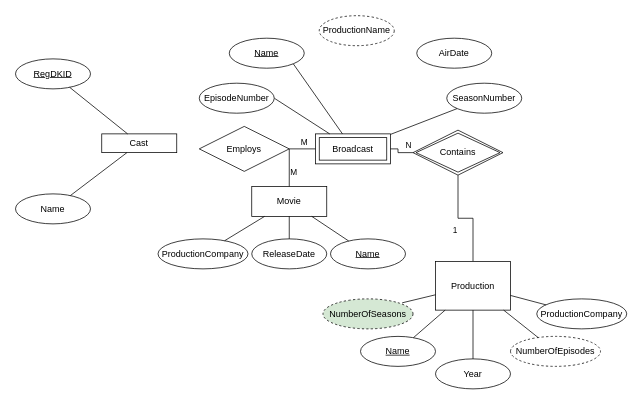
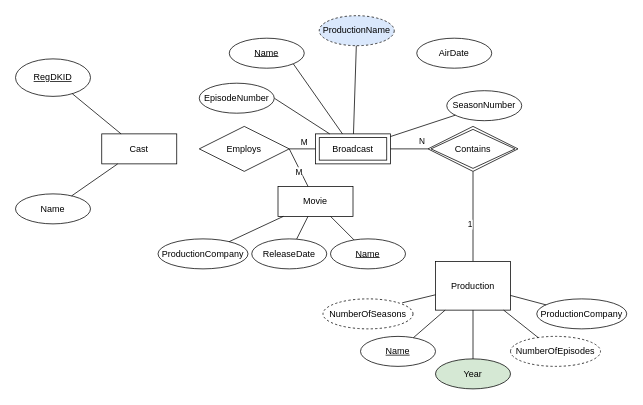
node "ProductionName": fillcolor #ffffff -> #dae8fc
node "RegDKID": size 75x30 -> 75x38
edge "ProductionName" -- "Broadcast": added
node "SeasonNumber": moved (484, 98) -> (484, 106)
node "Cast": size 75x19 -> 75x30
node "Contains": moved (458, 153) -> (473, 149)
node "Movie": moved (289, 201) -> (315, 201)
node "NumberOfSeasons": fillcolor #d5e8d4 -> #ffffff
node "Year": fillcolor #ffffff -> #d5e8d4
